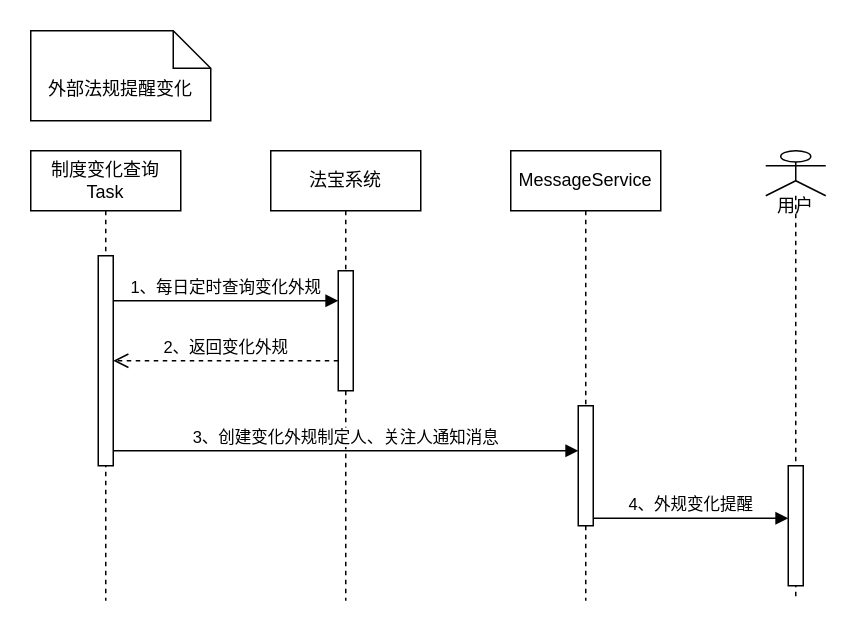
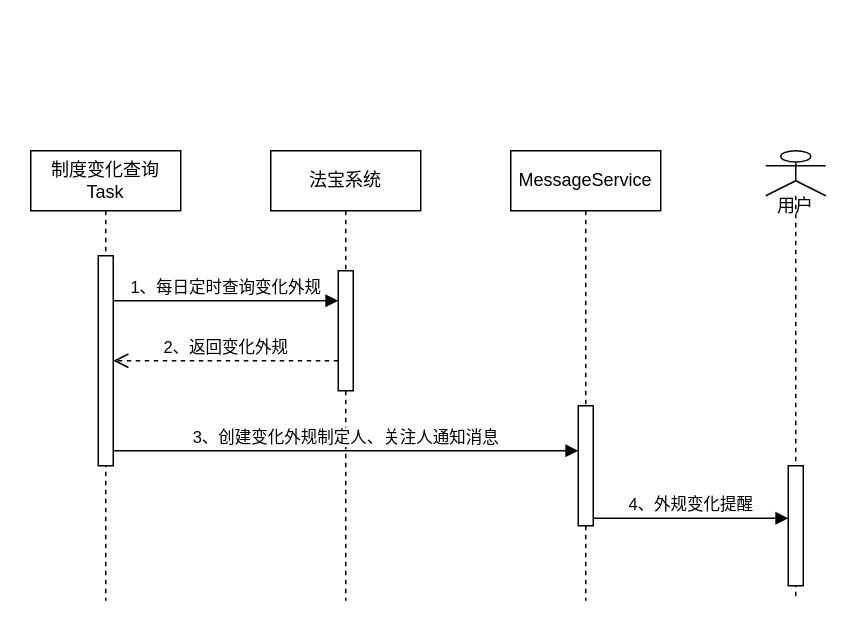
node "外部法规提醒变化": removed
